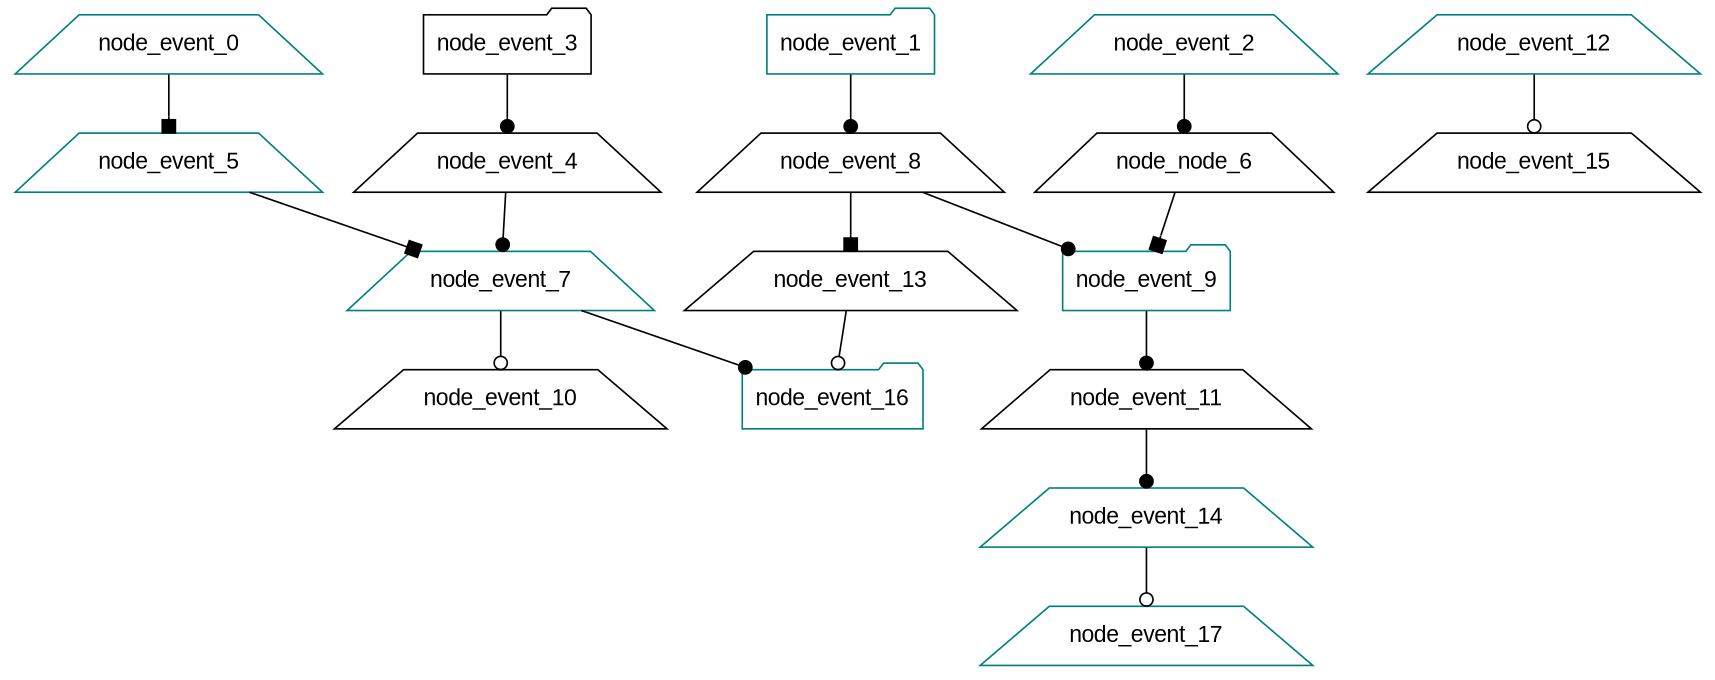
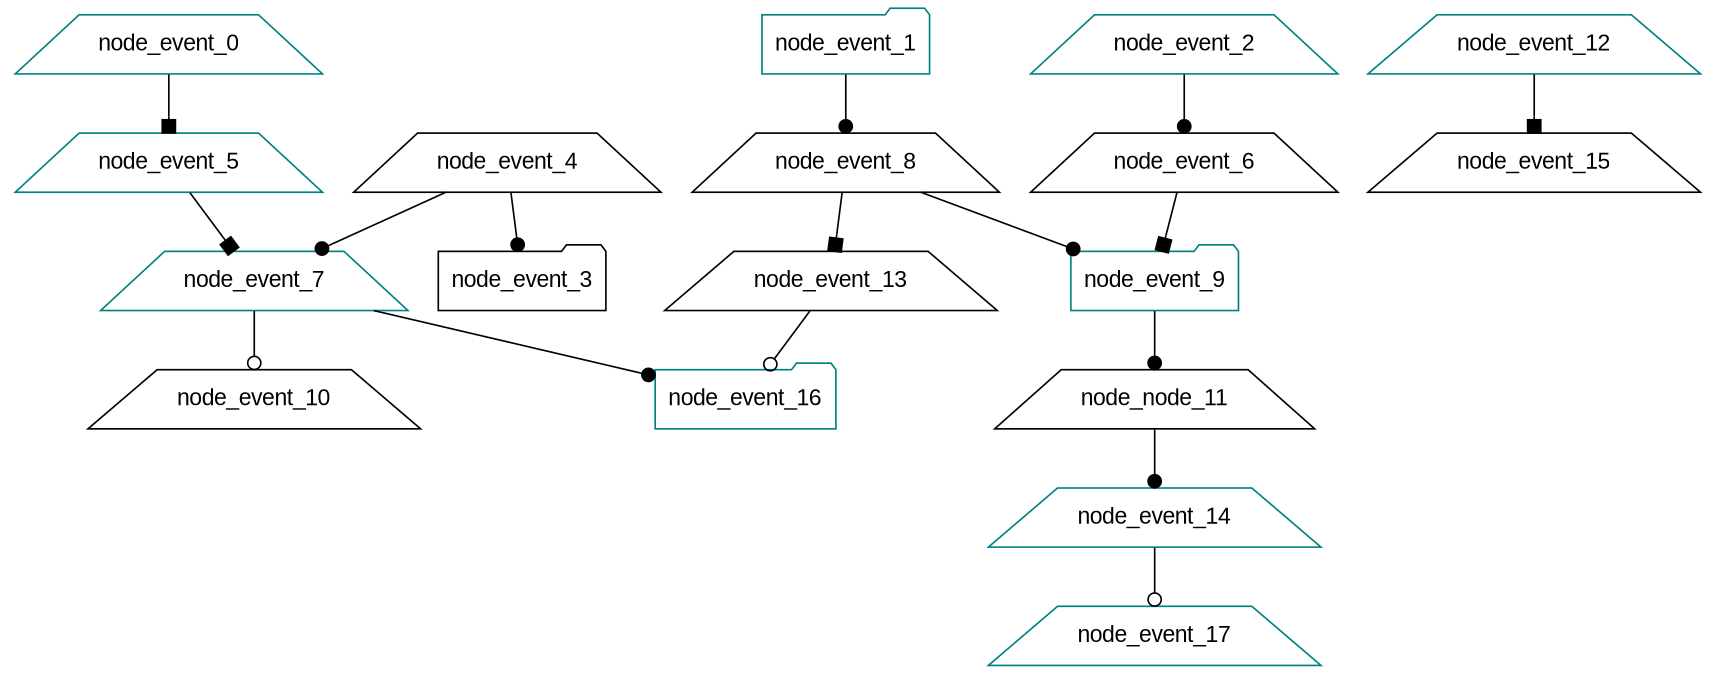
edge "node_event_3" -> "node_event_4": reversed
edge "node_event_12" -> "node_event_15": arrowhead odot -> box
node "node_node_6": label "node_node_6" -> "node_event_6"
node "node_event_11": label "node_event_11" -> "node_node_11"
